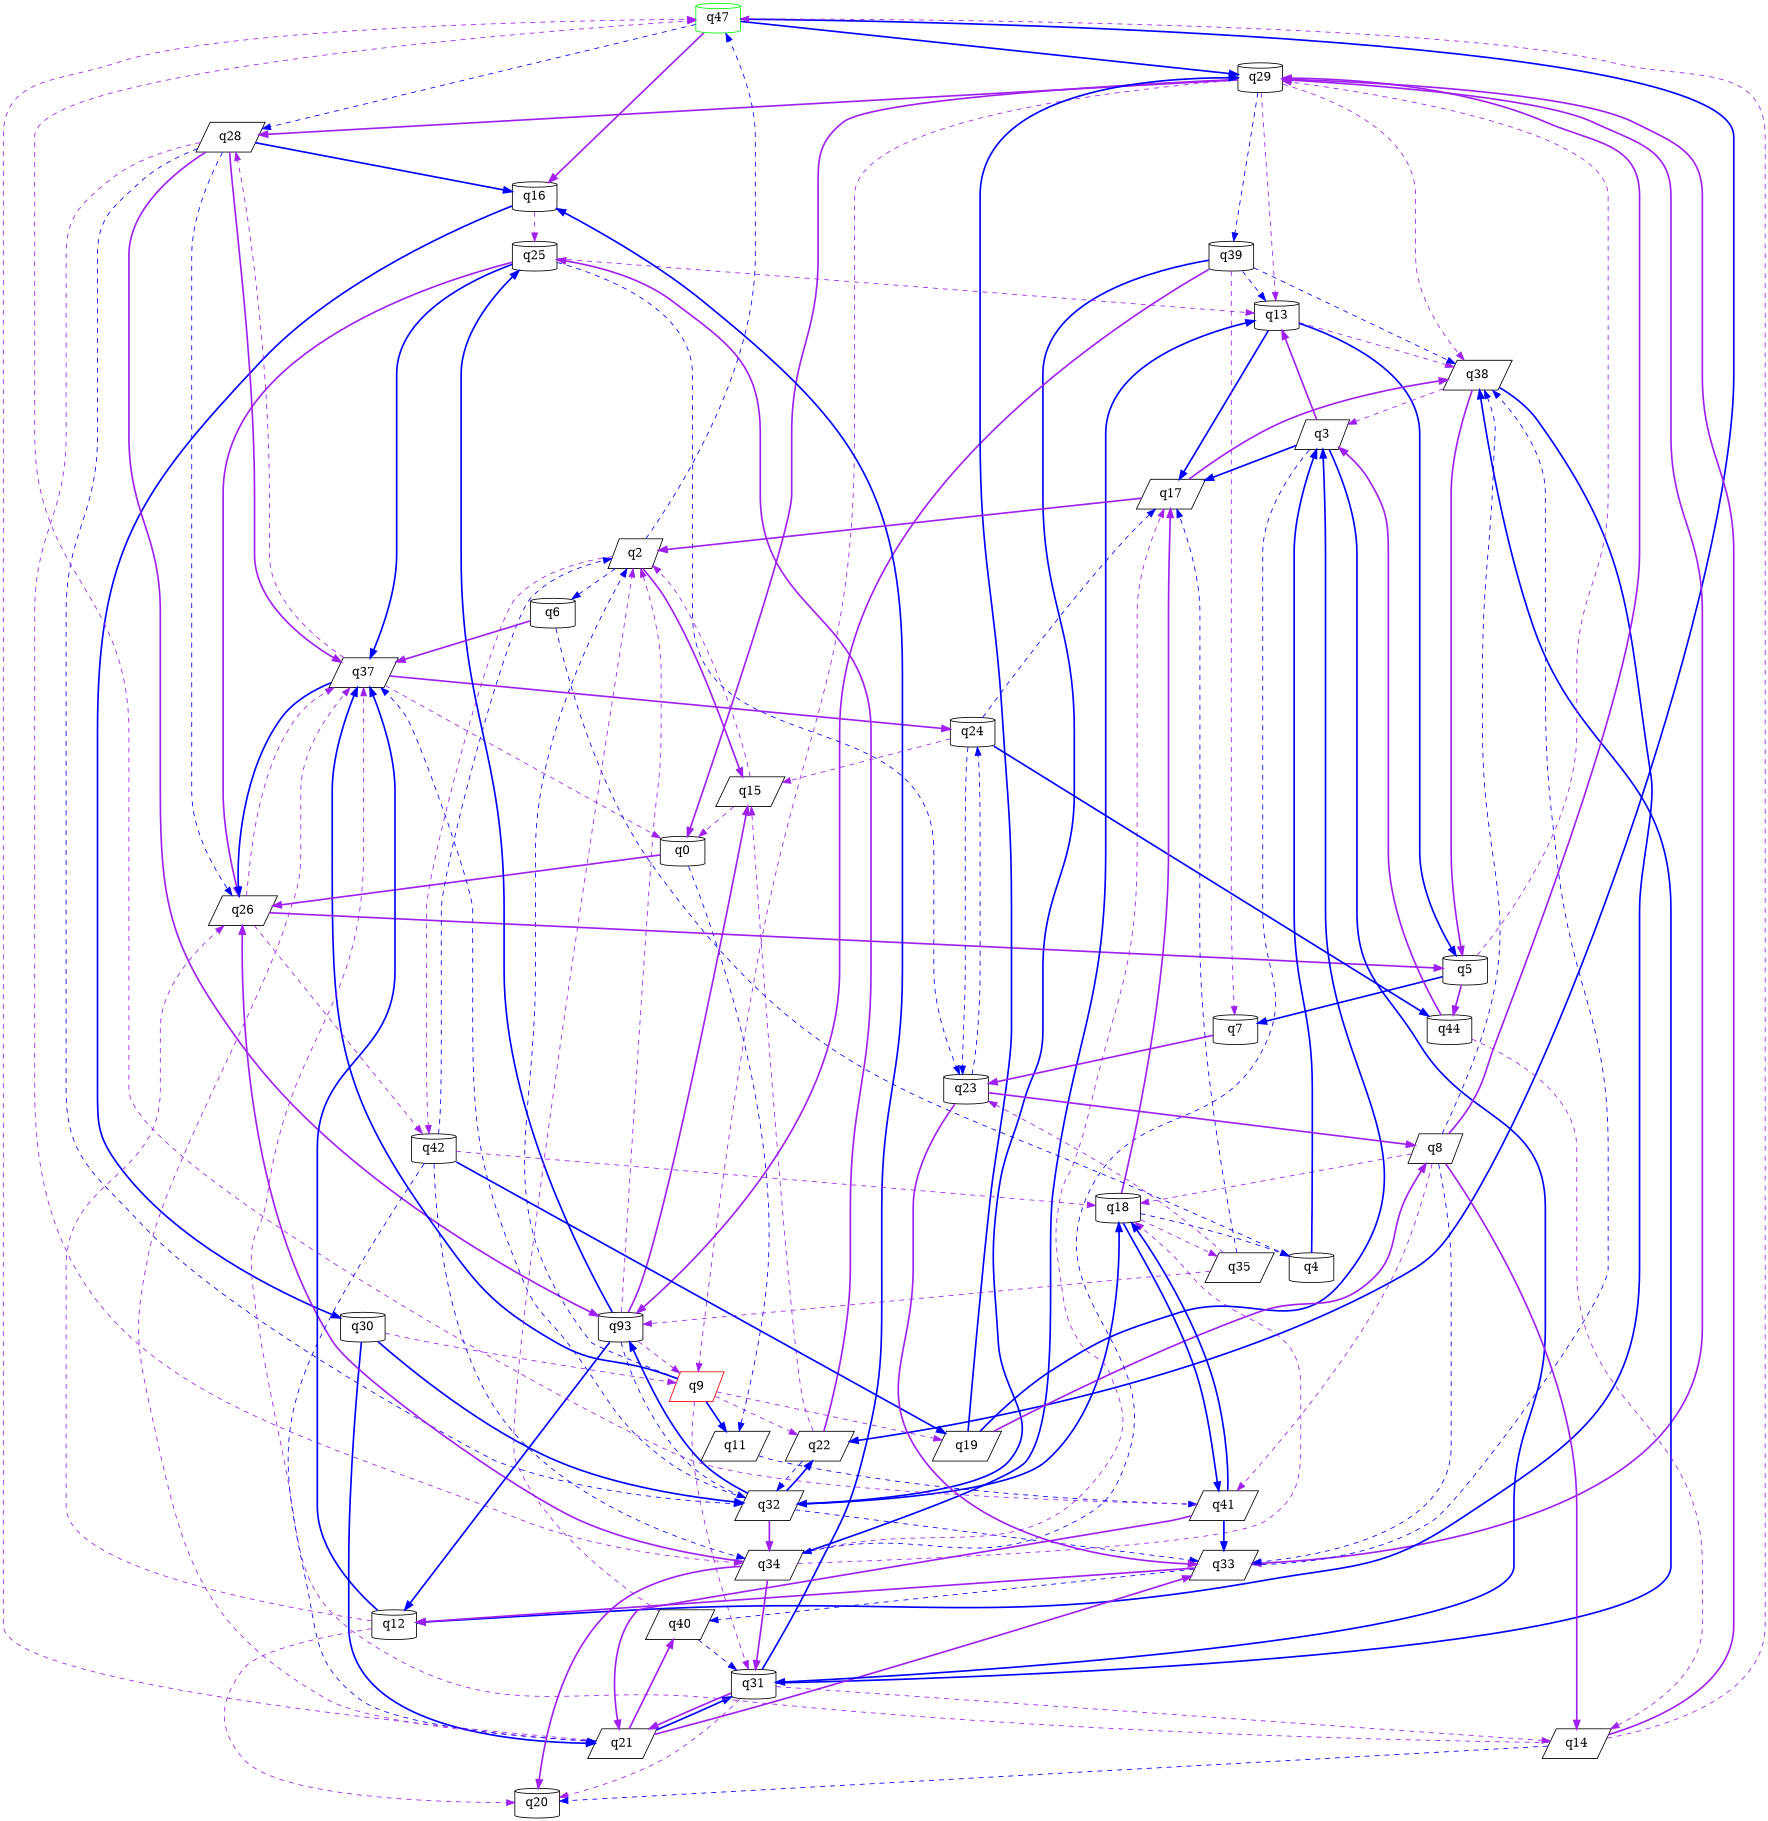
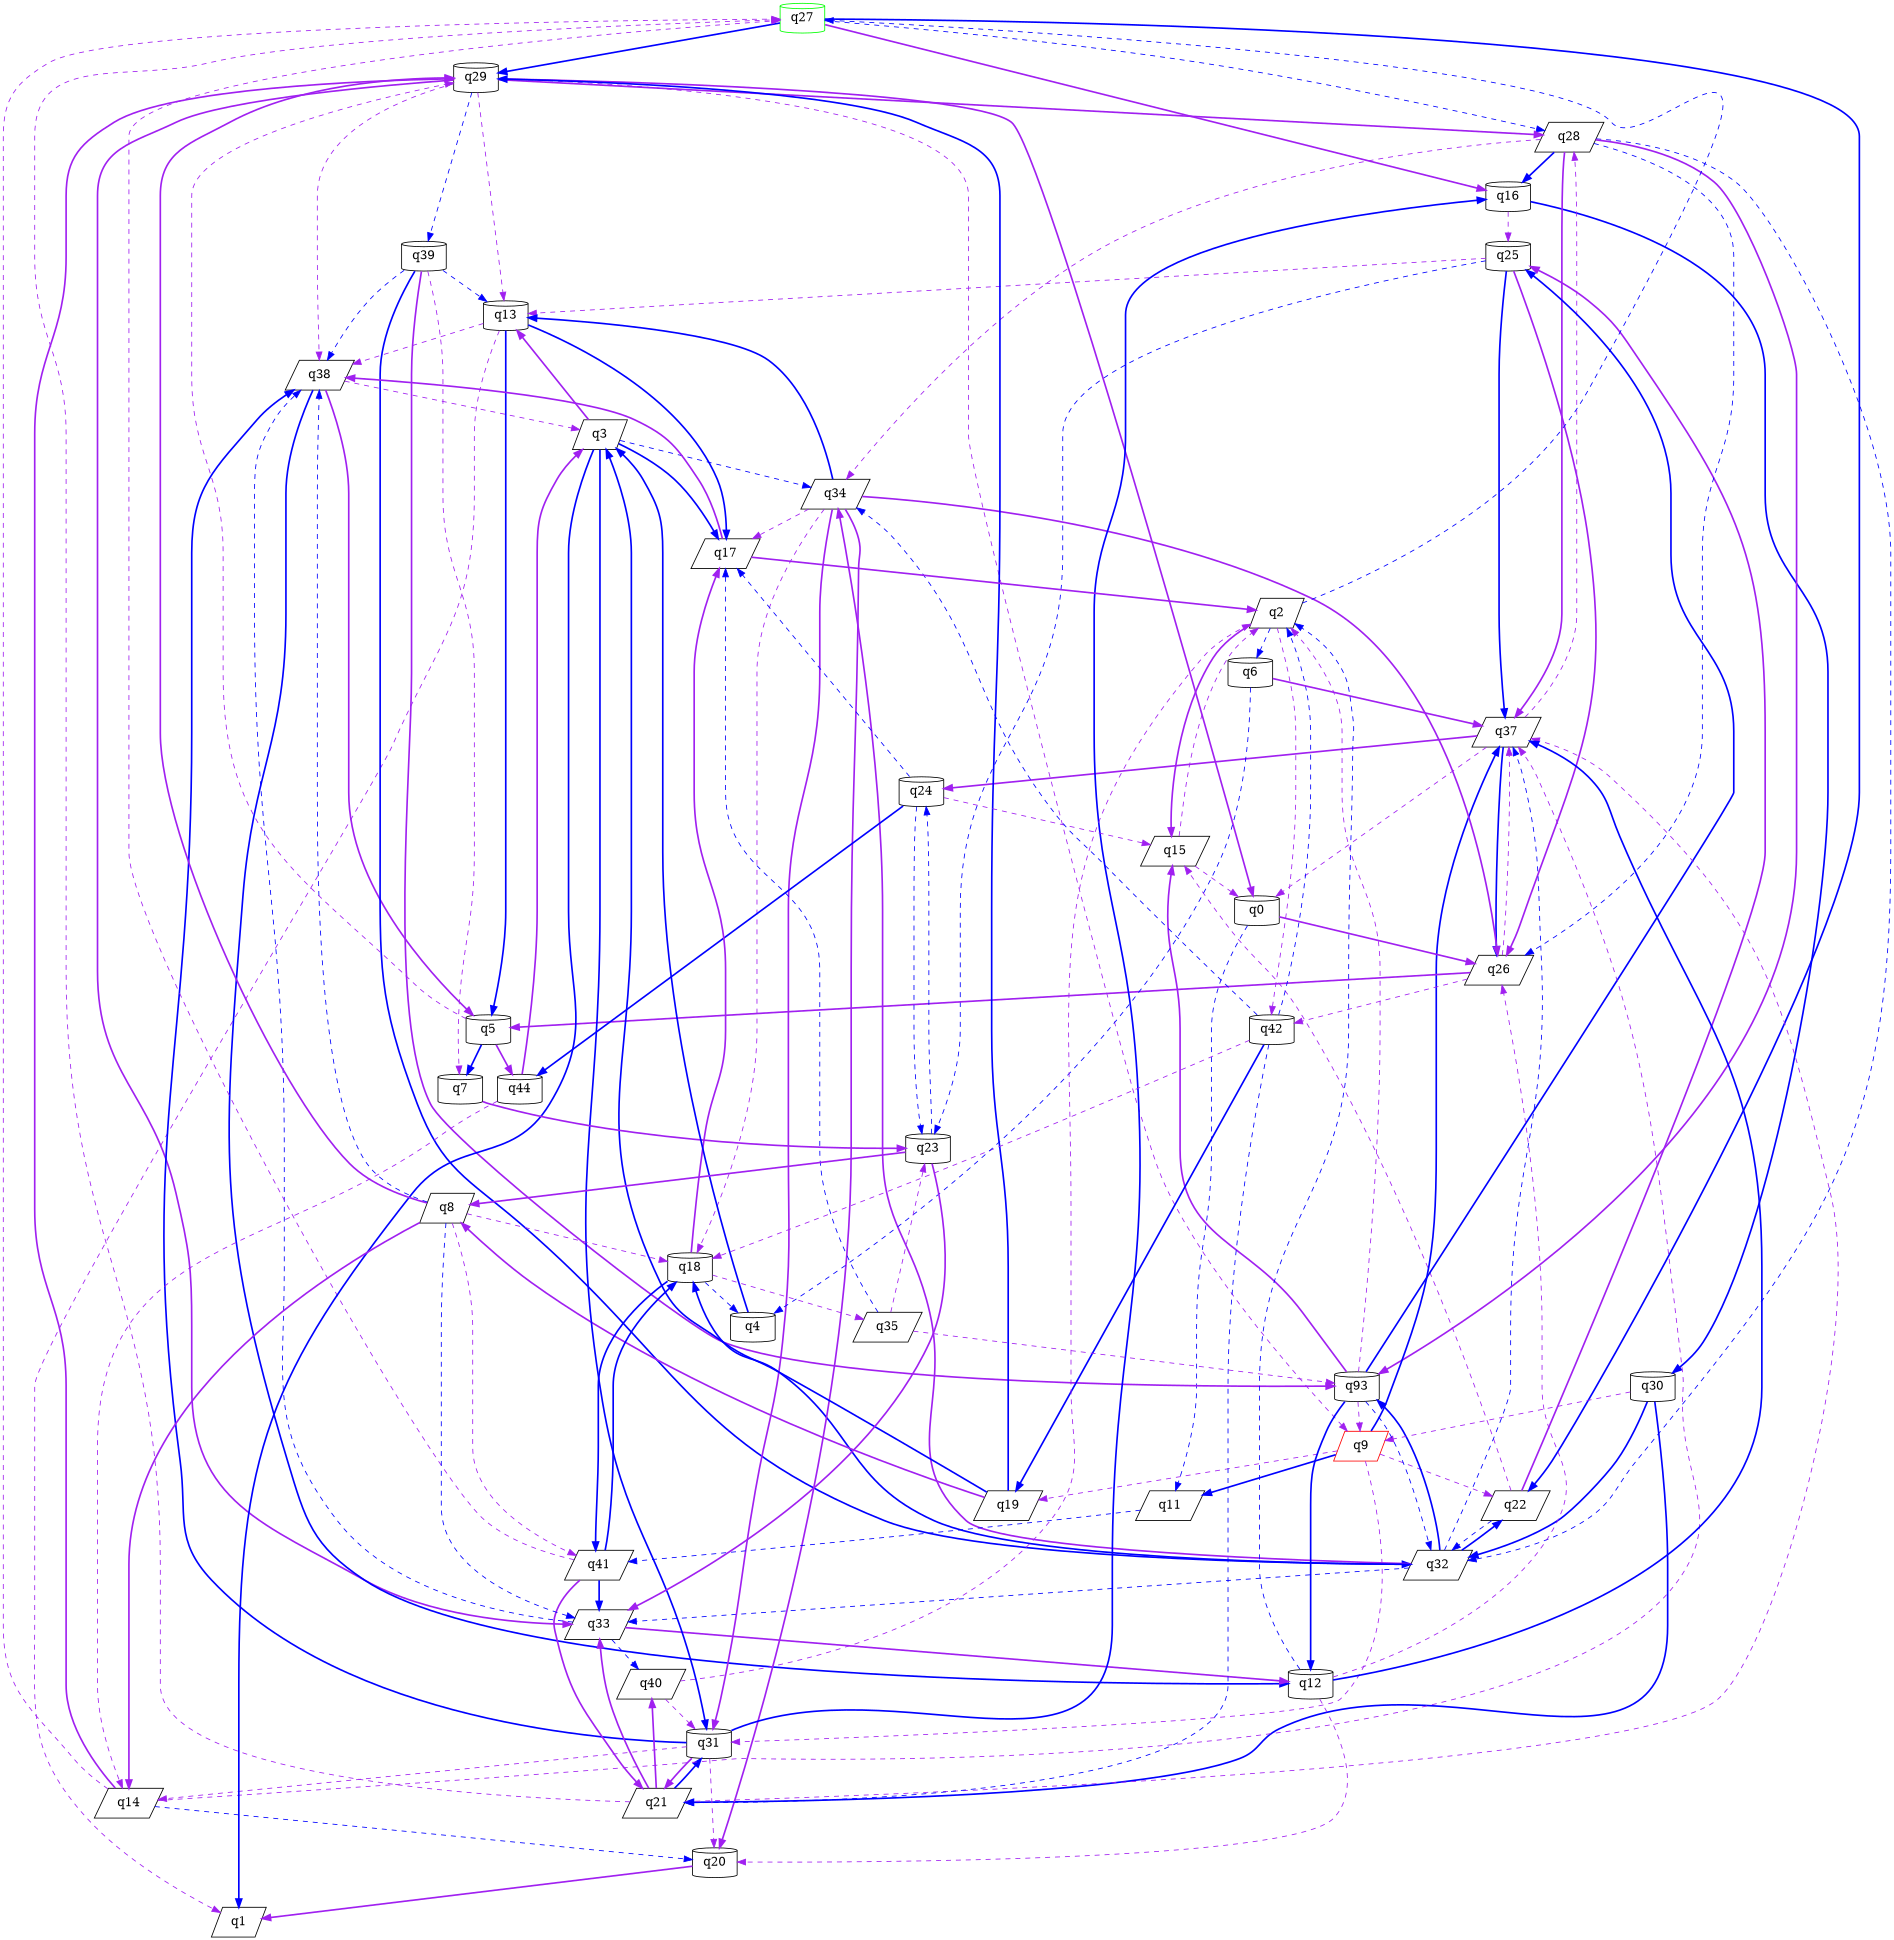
node "q47": label "q47" -> "q27"
edge "q9" -> "q2": now "q12" -> "q2"
edge "q40" -> "q31": color blue -> purple
node "q1": added
